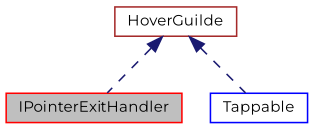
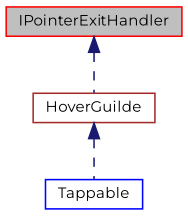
edge "IPointerExitHandler" -> "HoverGuilde": reversed
